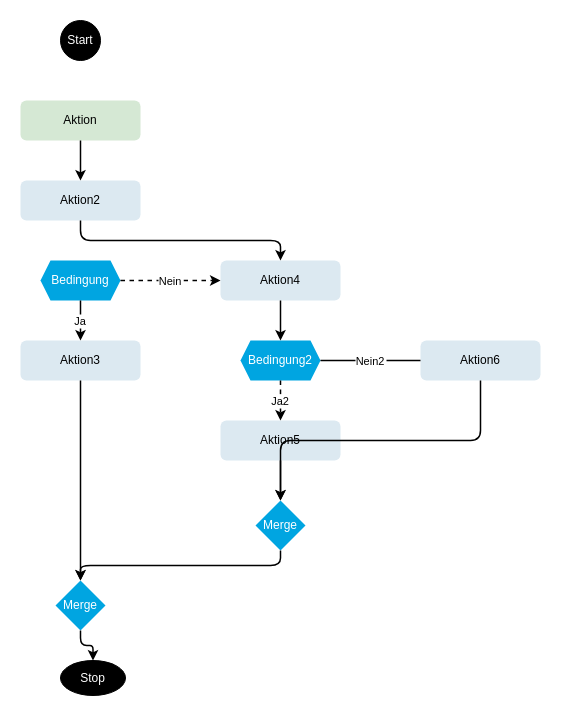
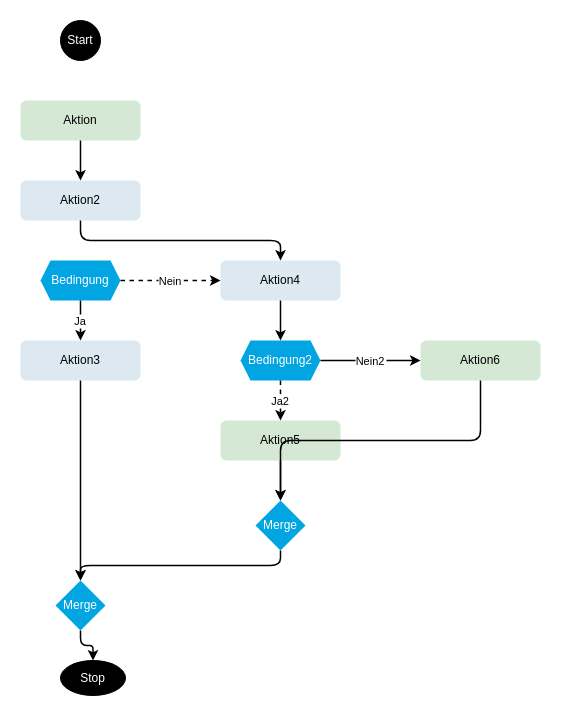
edge "Bedingung2" -- "Aktion6": arrowhead none -> classic
node "Aktion6": fillcolor #dce9f1 -> #d5e8d4
node "Aktion5": fillcolor #dce9f1 -> #d5e8d4
